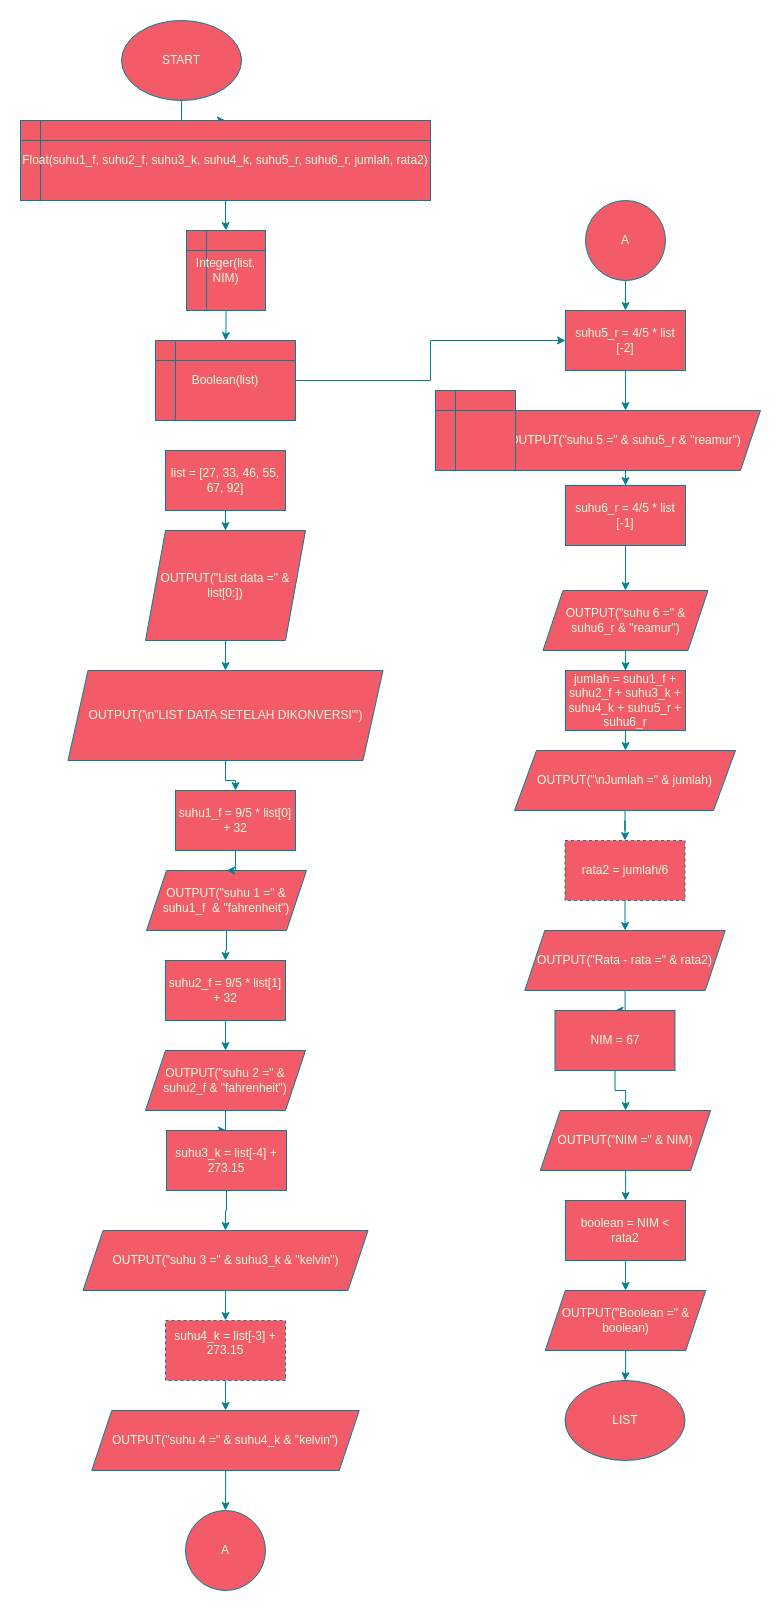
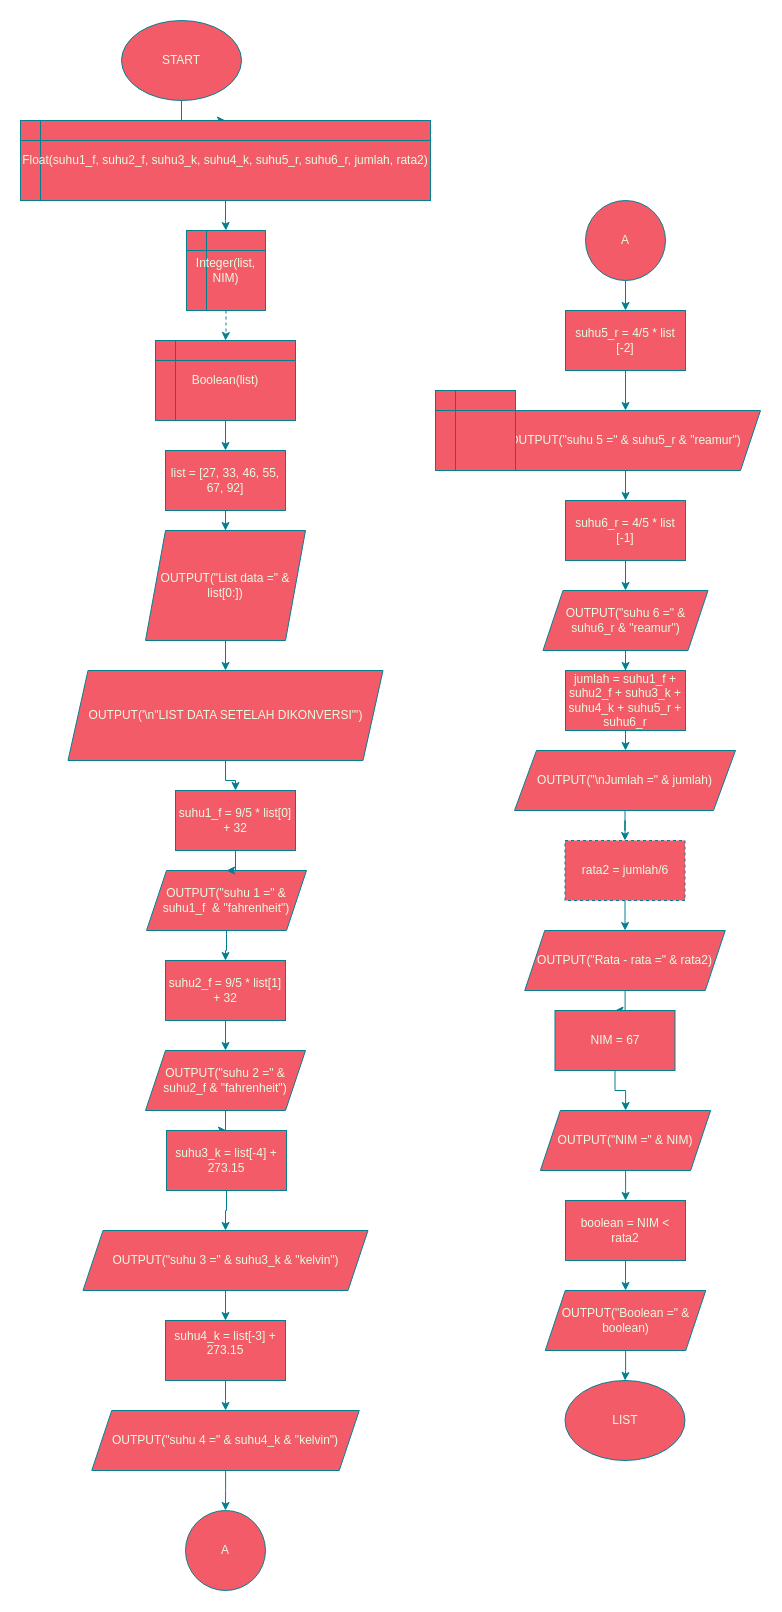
edge "Integer(list, NIM)" -> "Boolean(list)": style solid -> dashed
edge "Boolean(list)" -> "suhu5_r = 4/5 * list [-2]": now "Boolean(list)" -> "list = [27, 33, 46, 55, 67, 92]"
node "suhu6_r = 4/5 * list [-1]": moved (626, 516) -> (626, 531)
node "suhu4_k = list[-3] + 273.15": style dashed -> solid
